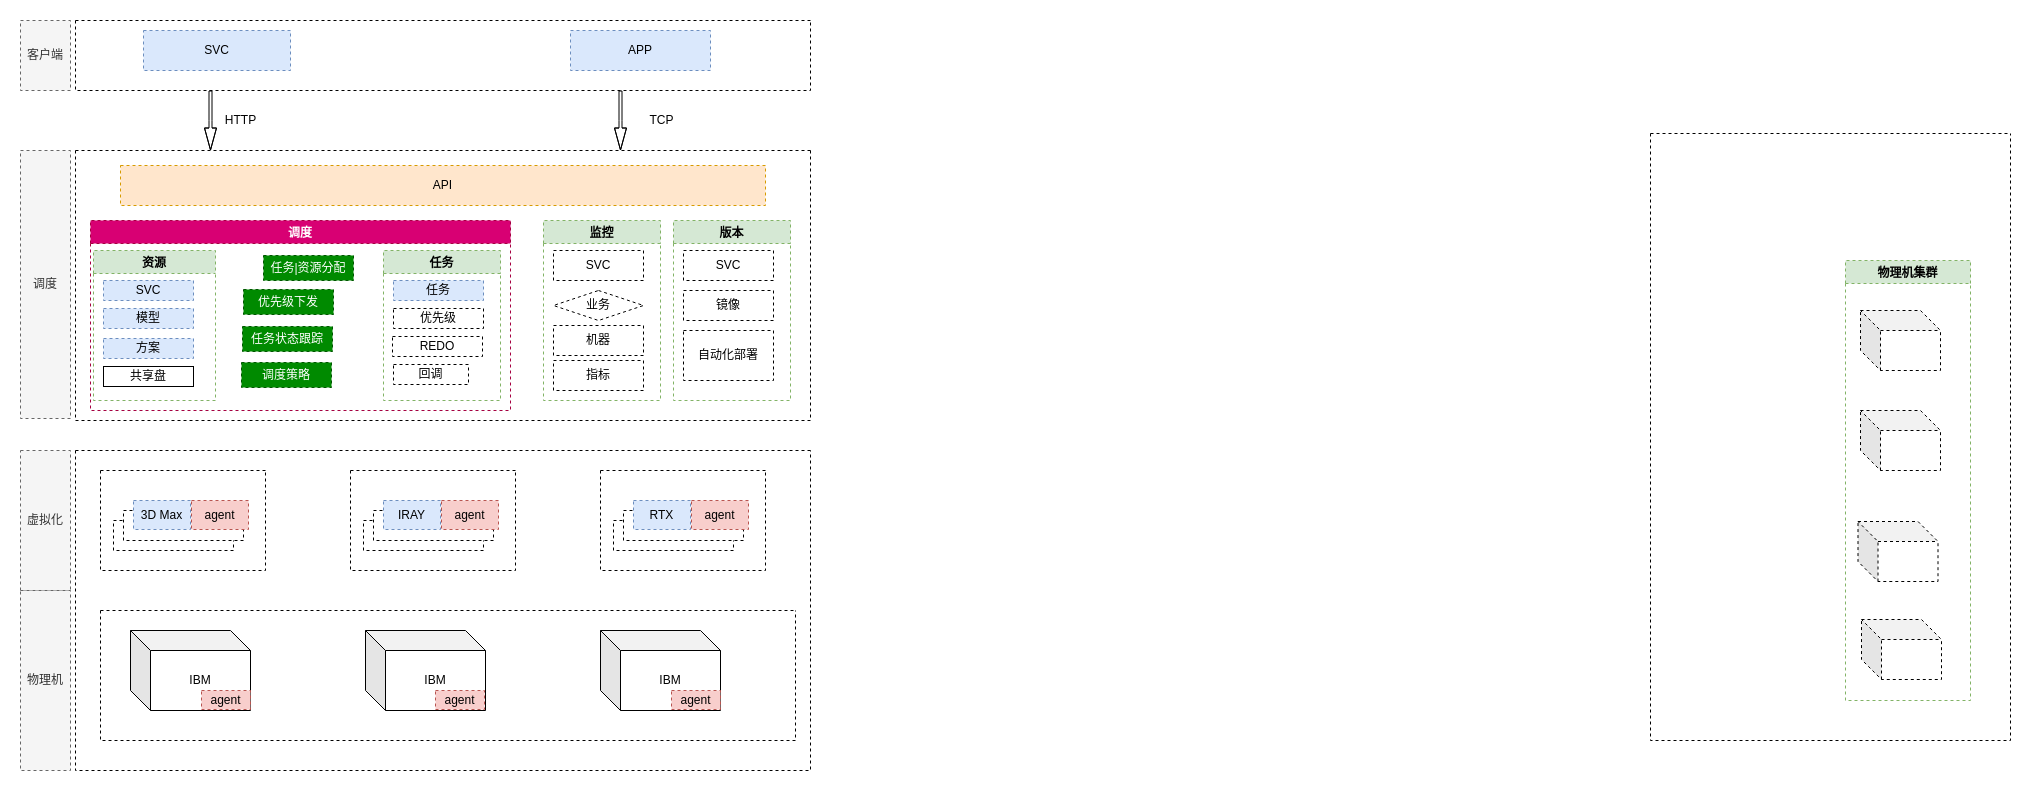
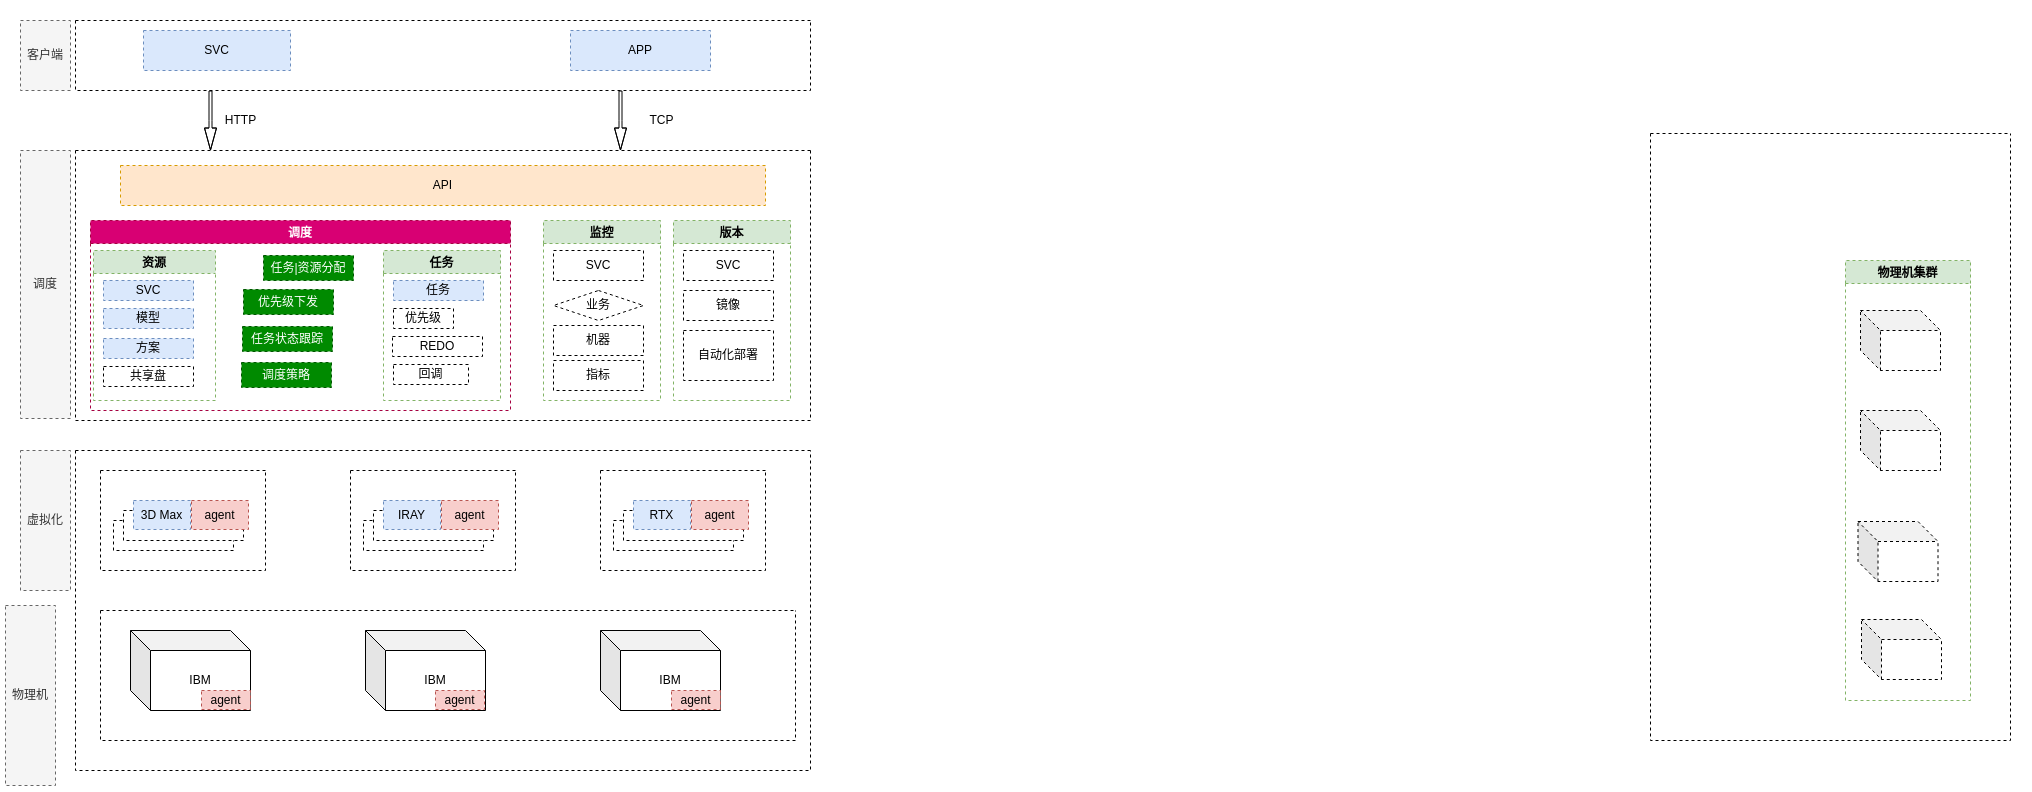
node "优先级": size 90x20 -> 60x20
node "共享盘": style solid -> dashed
node "物理机": moved (46, 681) -> (31, 696)
